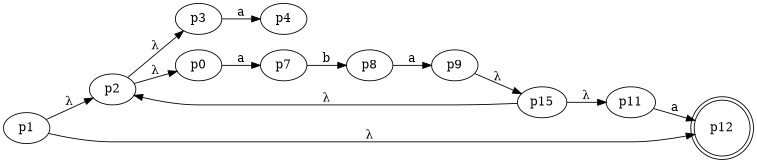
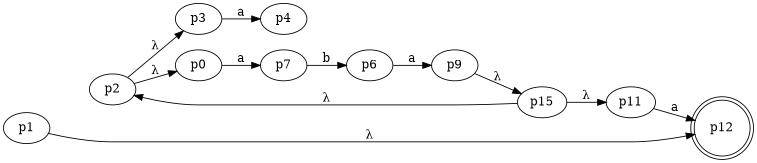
node "p8": label "p8" -> "p6"
edge "p1" -> "p2": removed, label "λ"
